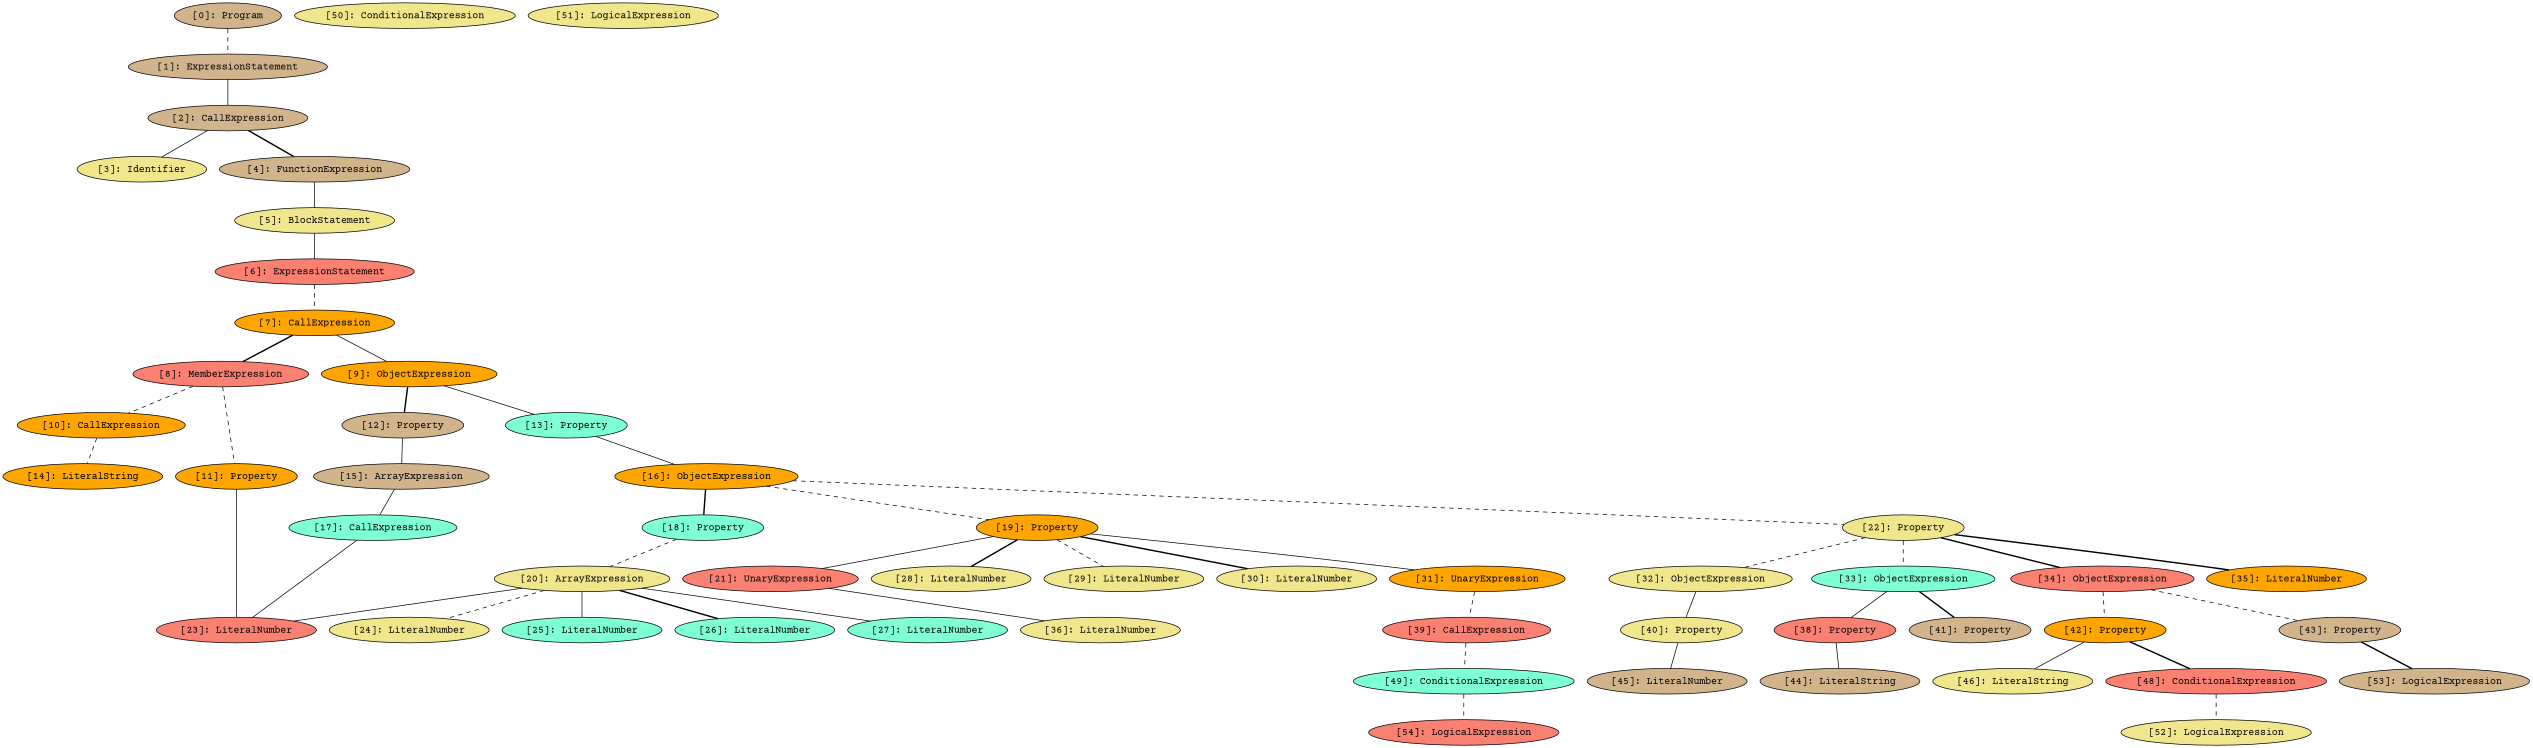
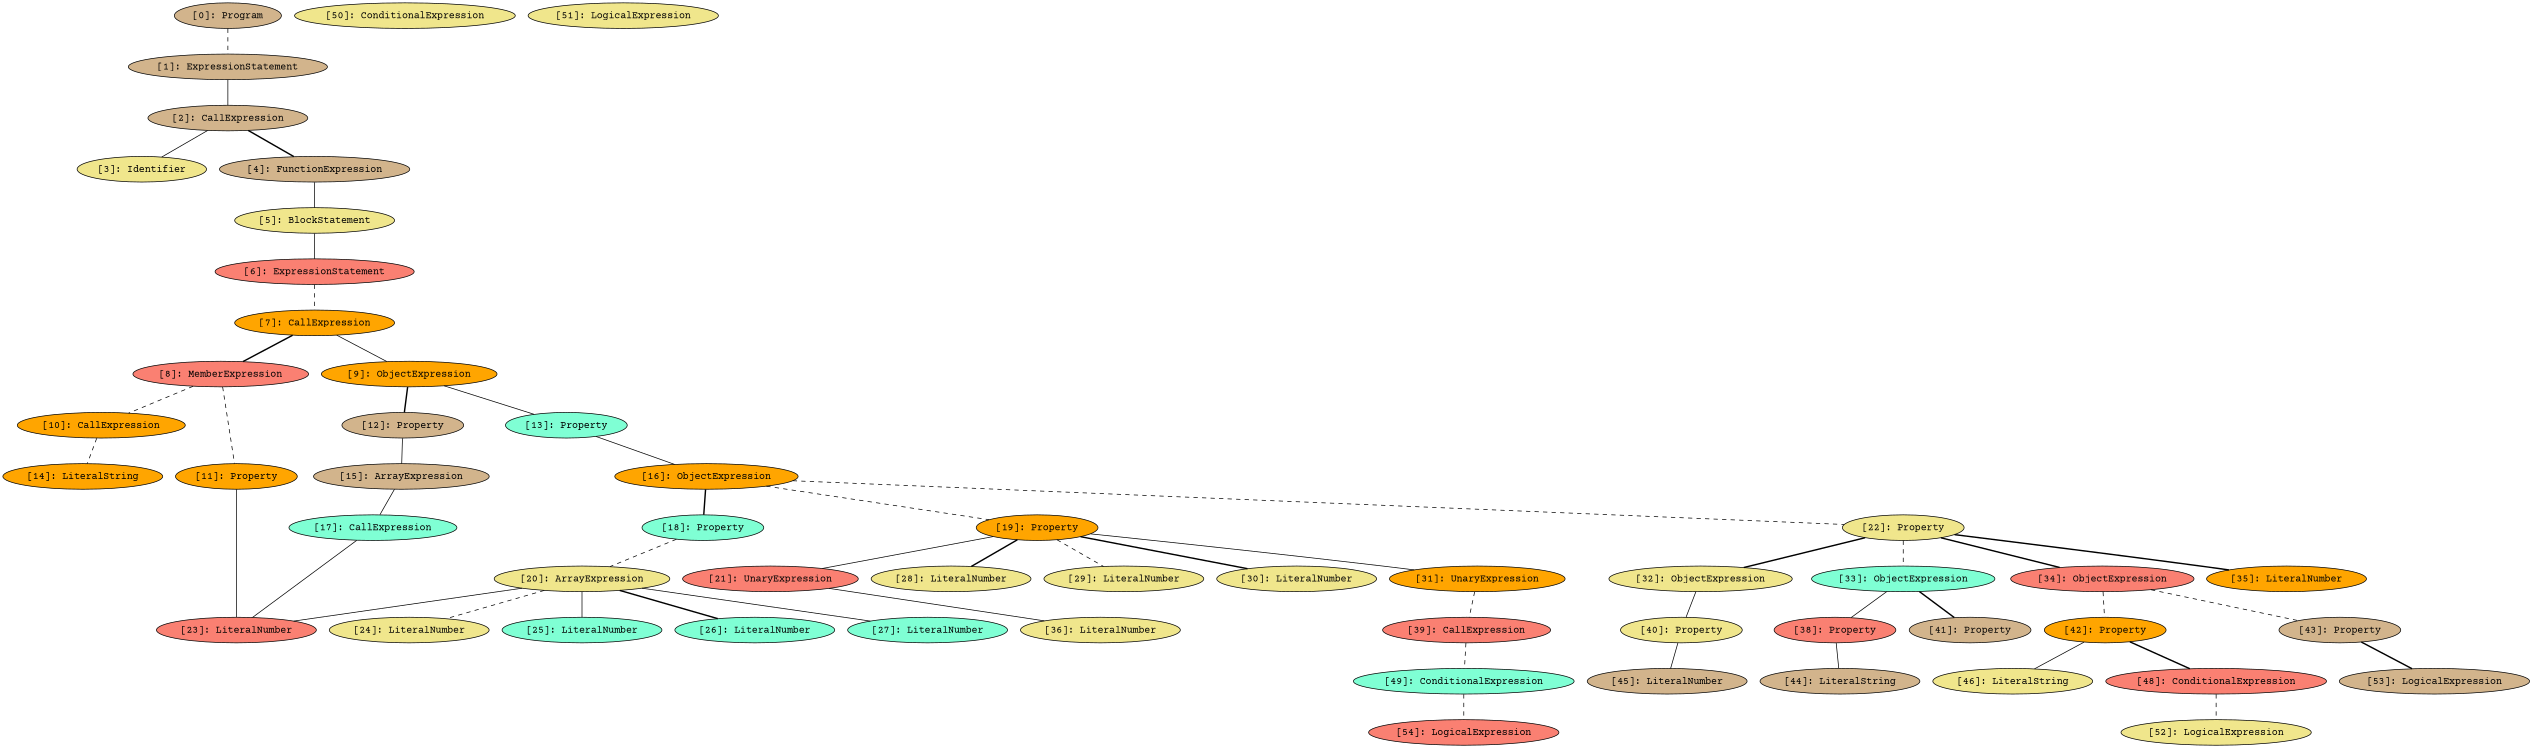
edge "[22]: Property" -- "[32]: ObjectExpression": style dashed -> bold
